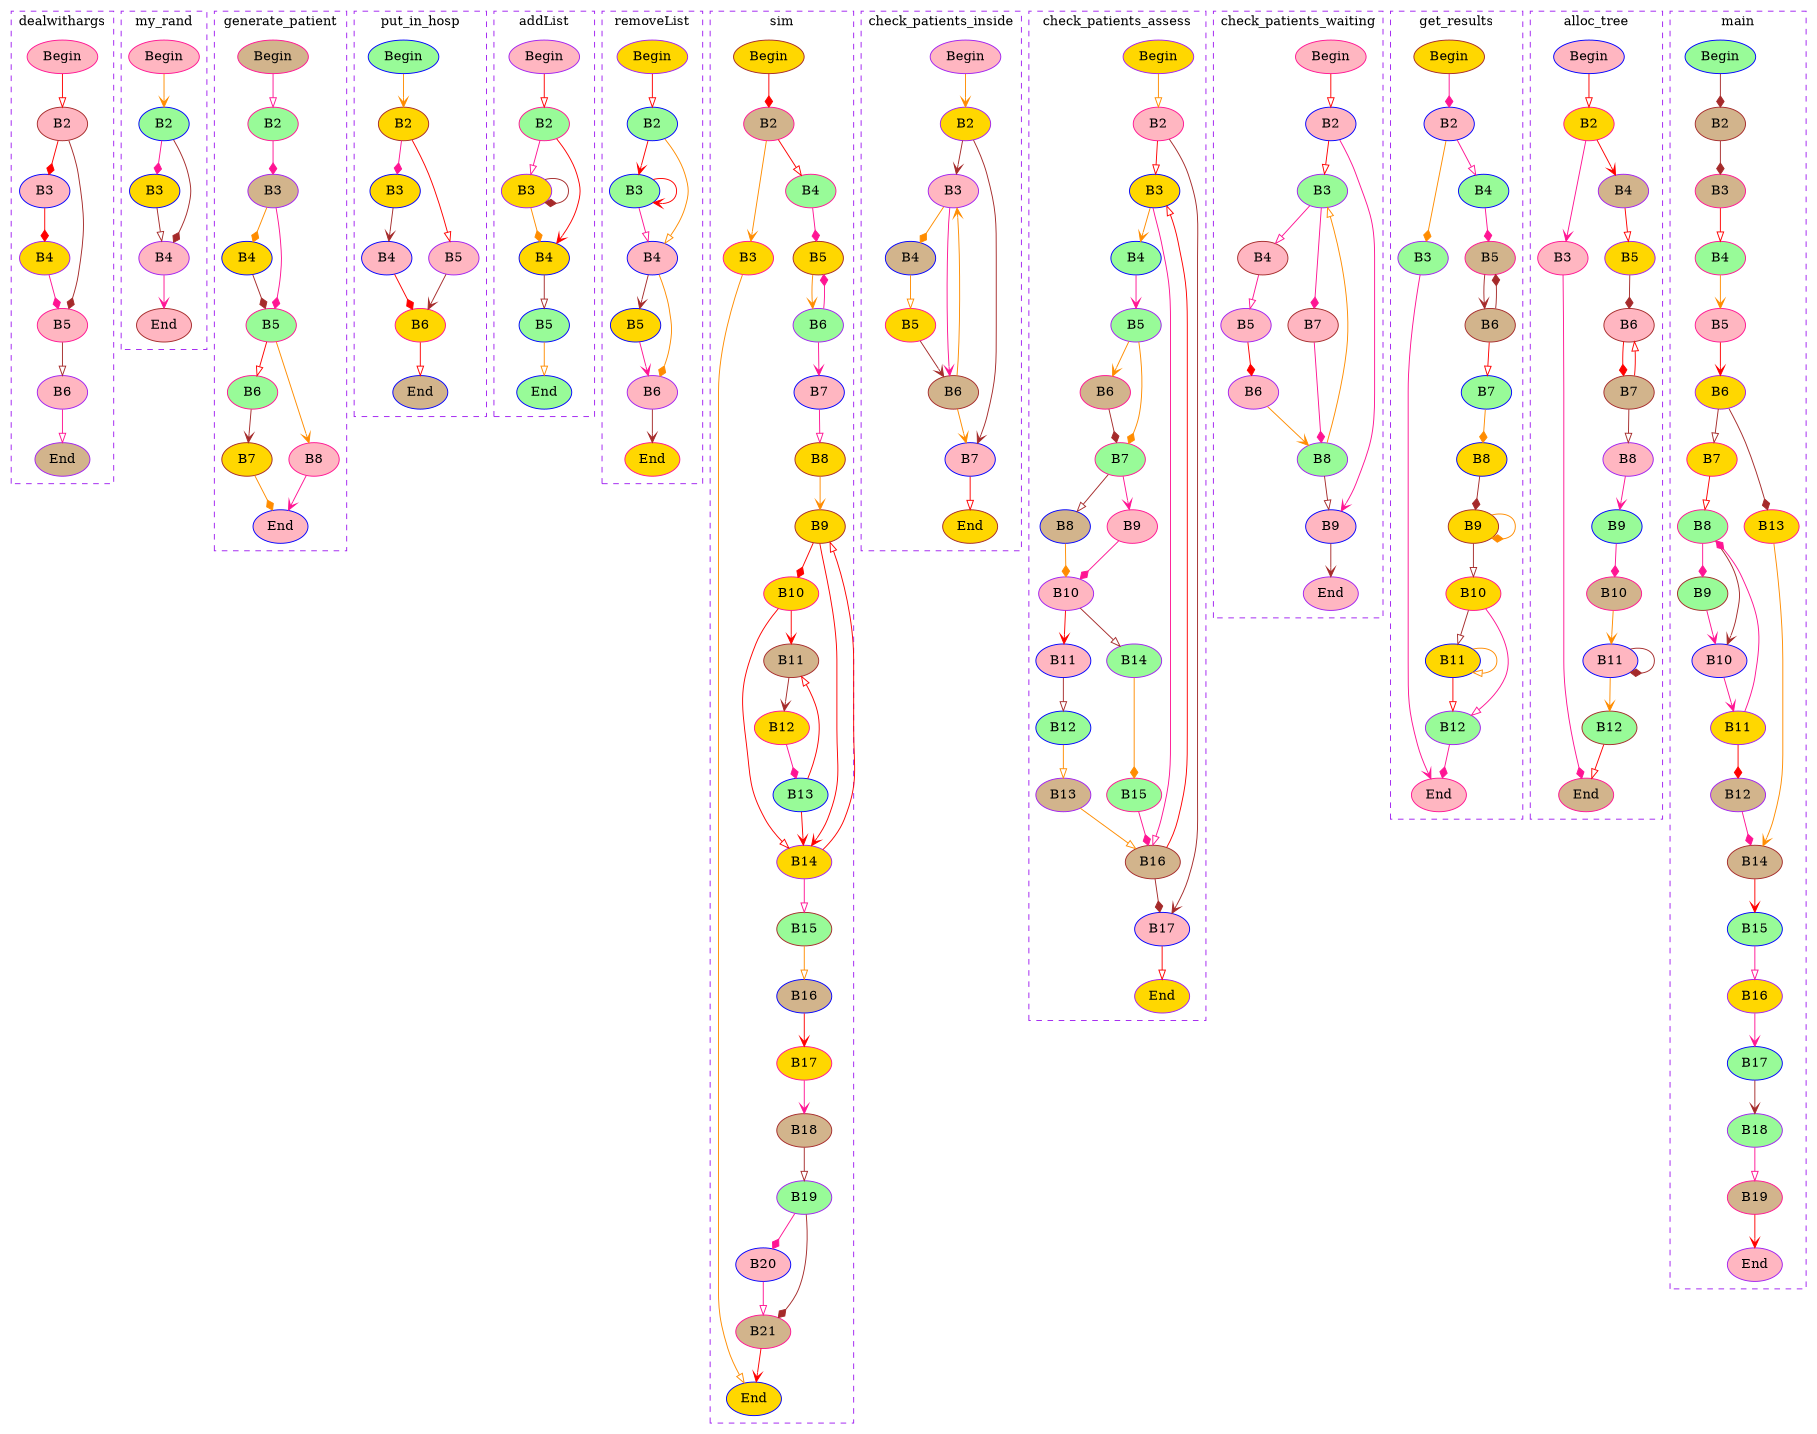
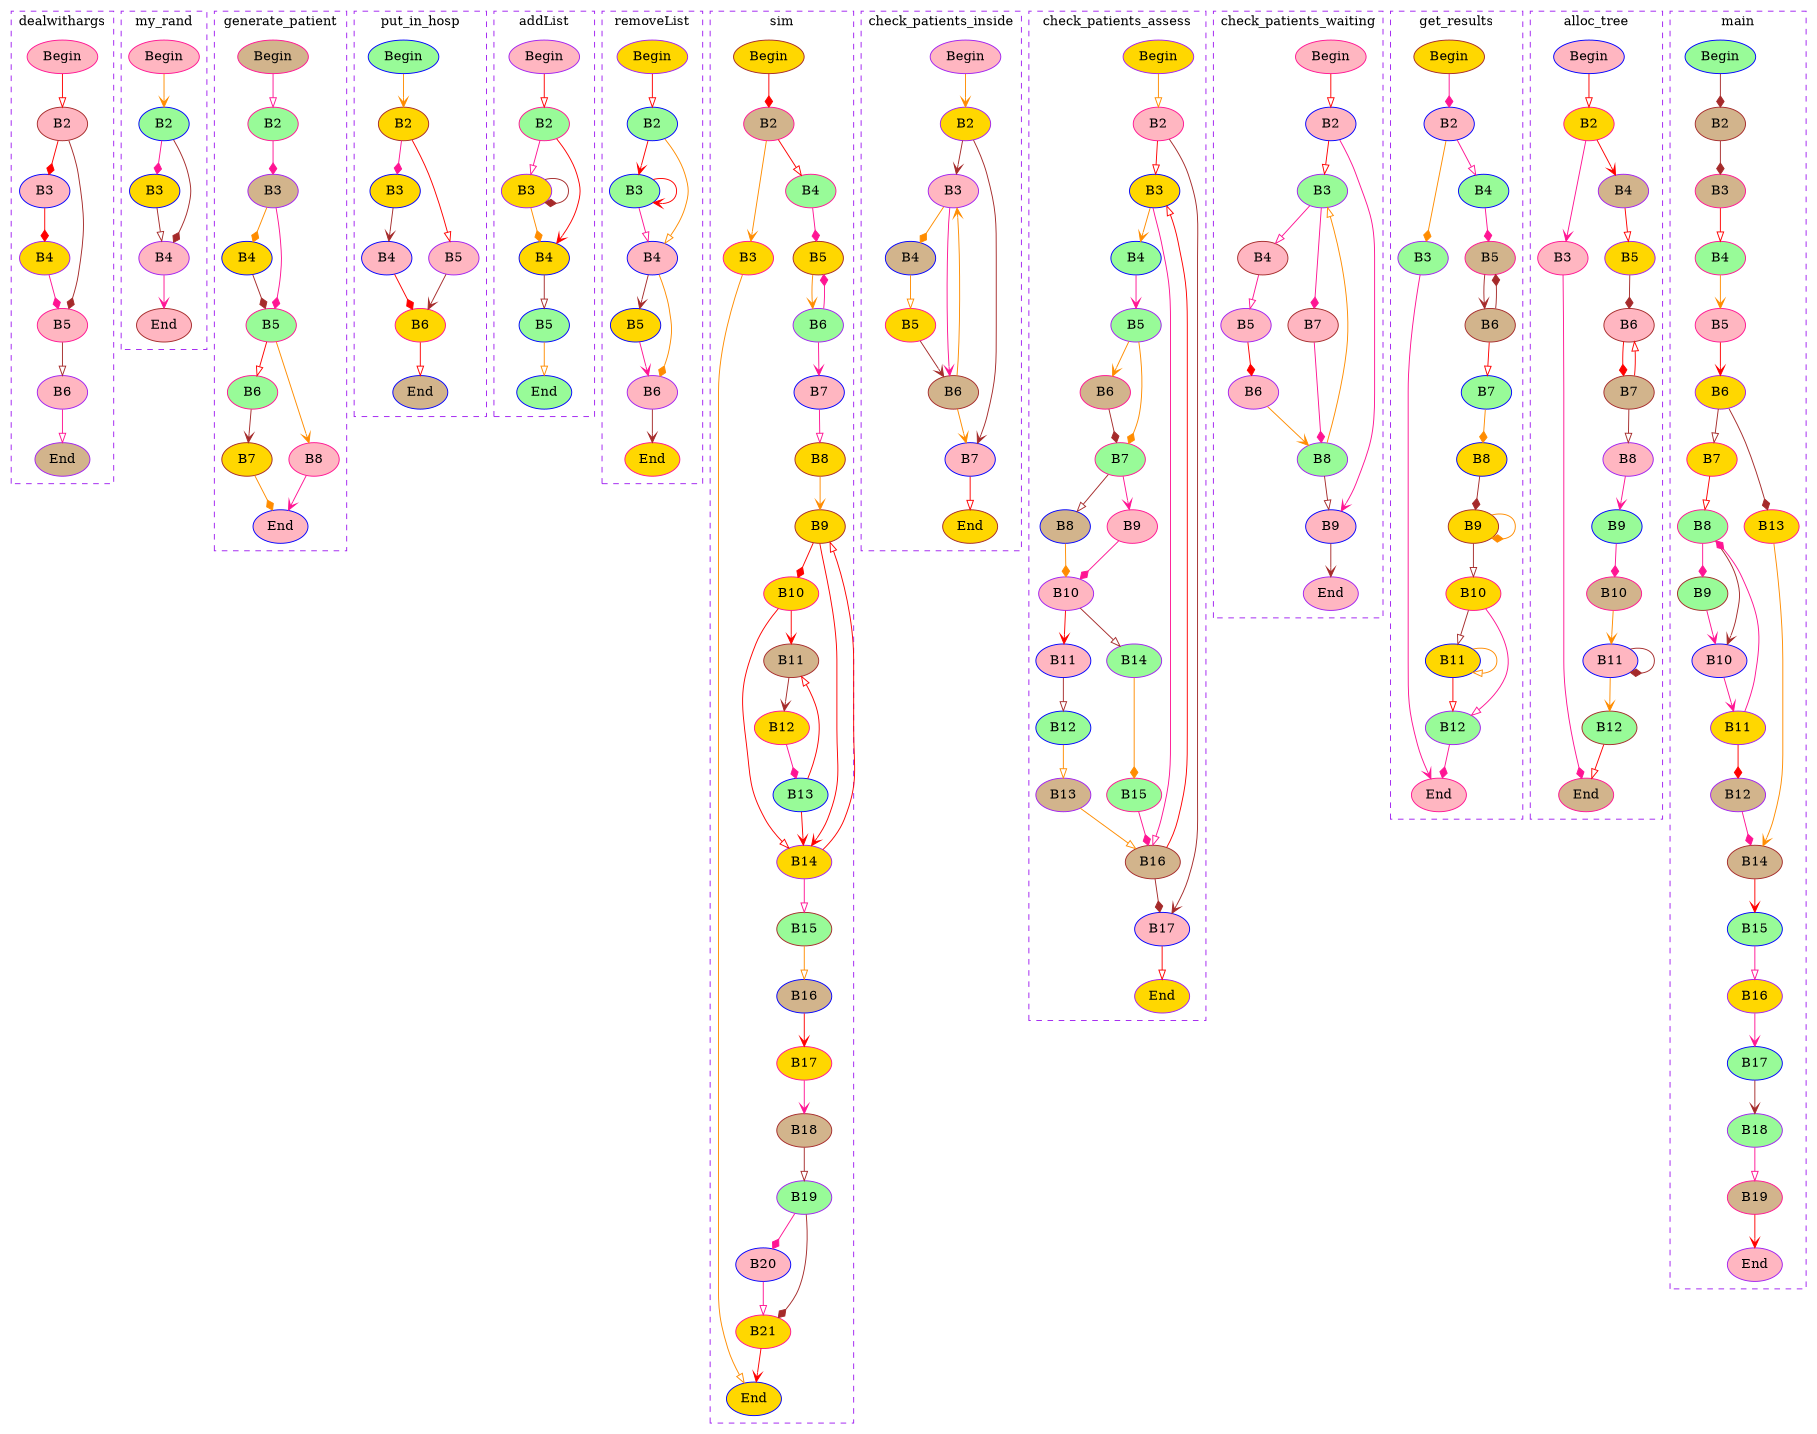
node "B21": fillcolor tan -> gold
